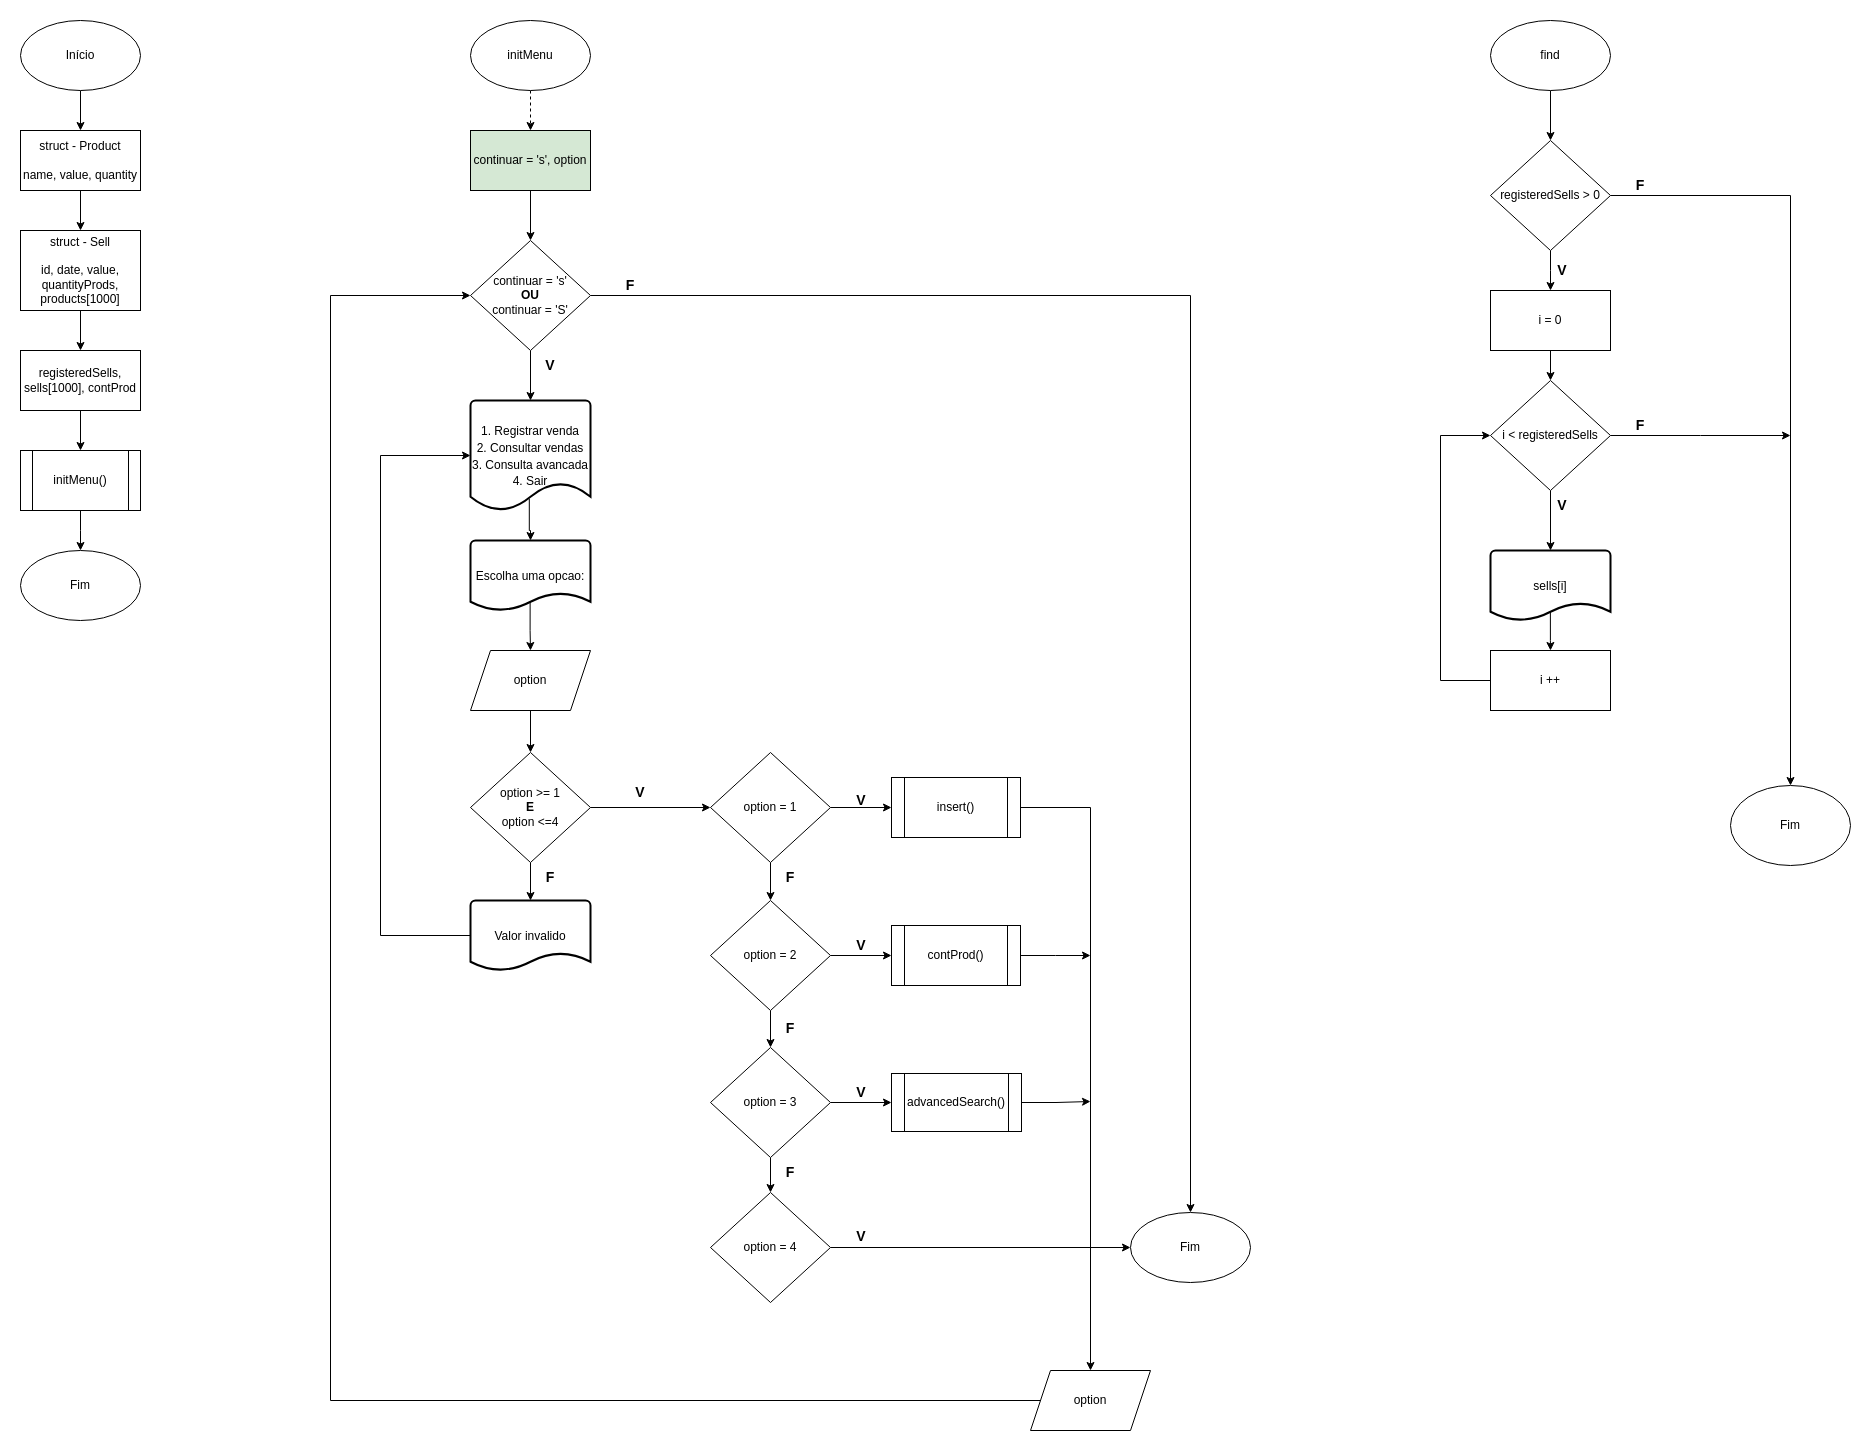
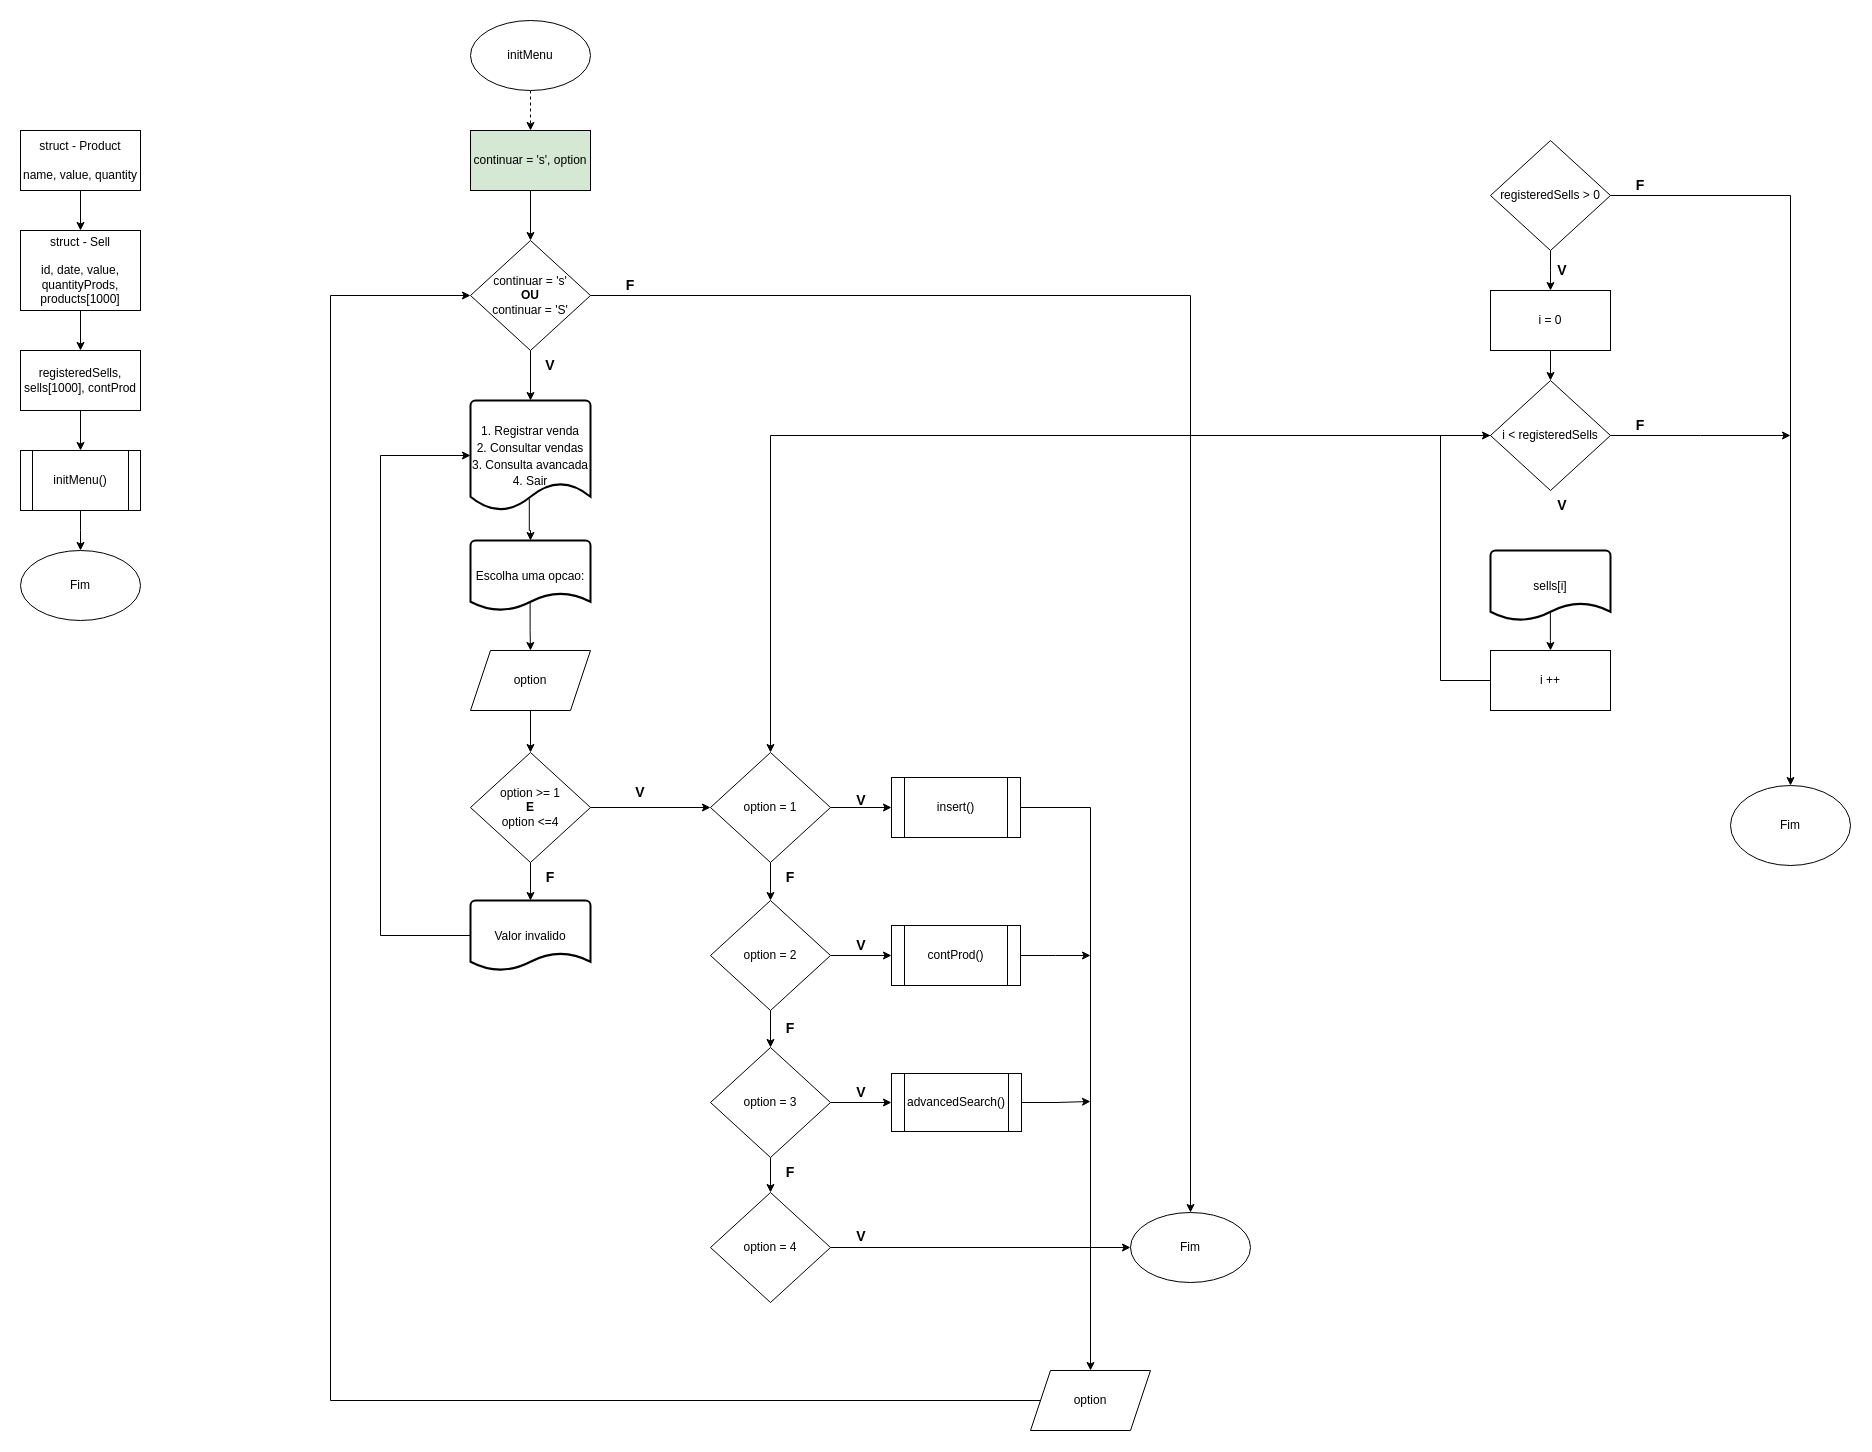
node "Início": removed
node "find": removed
edge "Início" -> "struct - Product name, value, quantity": removed
edge "find" -> "registeredSells > 0": removed
edge "i < registeredSells" -> "sells[i]": now "i < registeredSells" -> "option = 1"
